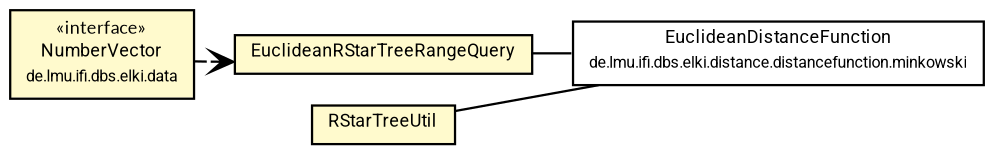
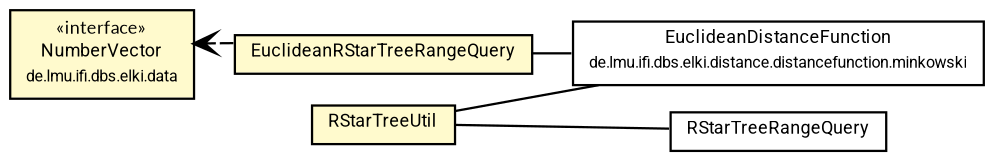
edge "NumberVector" -> "EuclideanRStarTreeRangeQuery": reversed
node "RStarTreeRangeQuery": added
